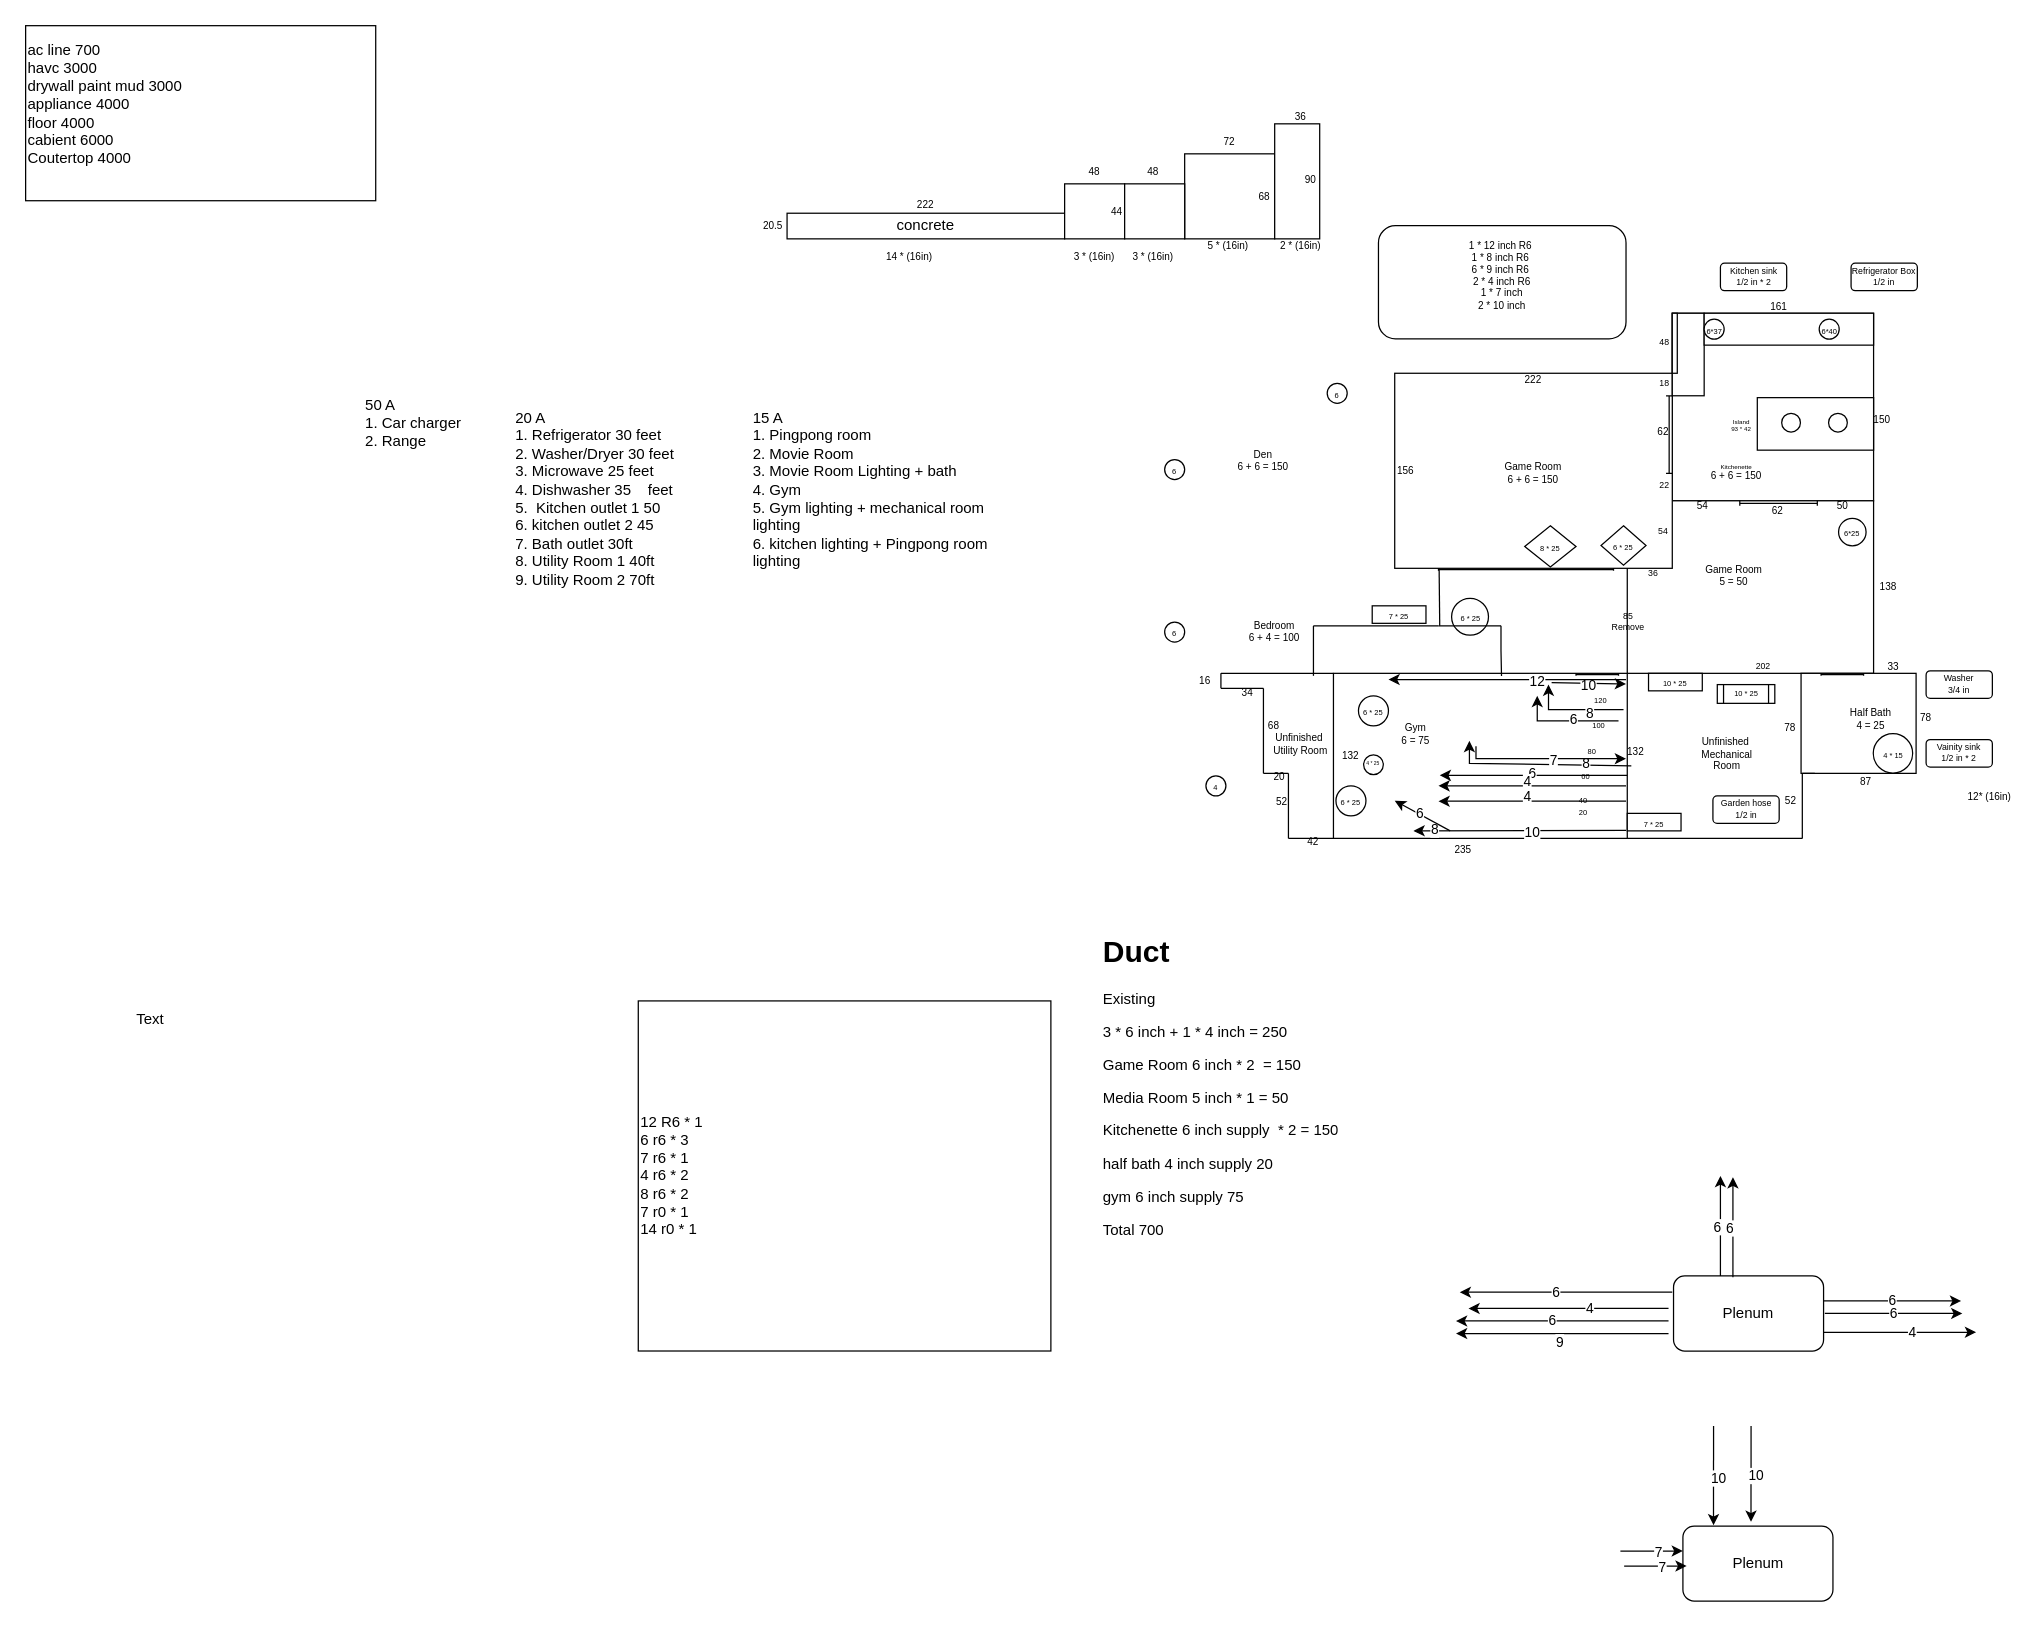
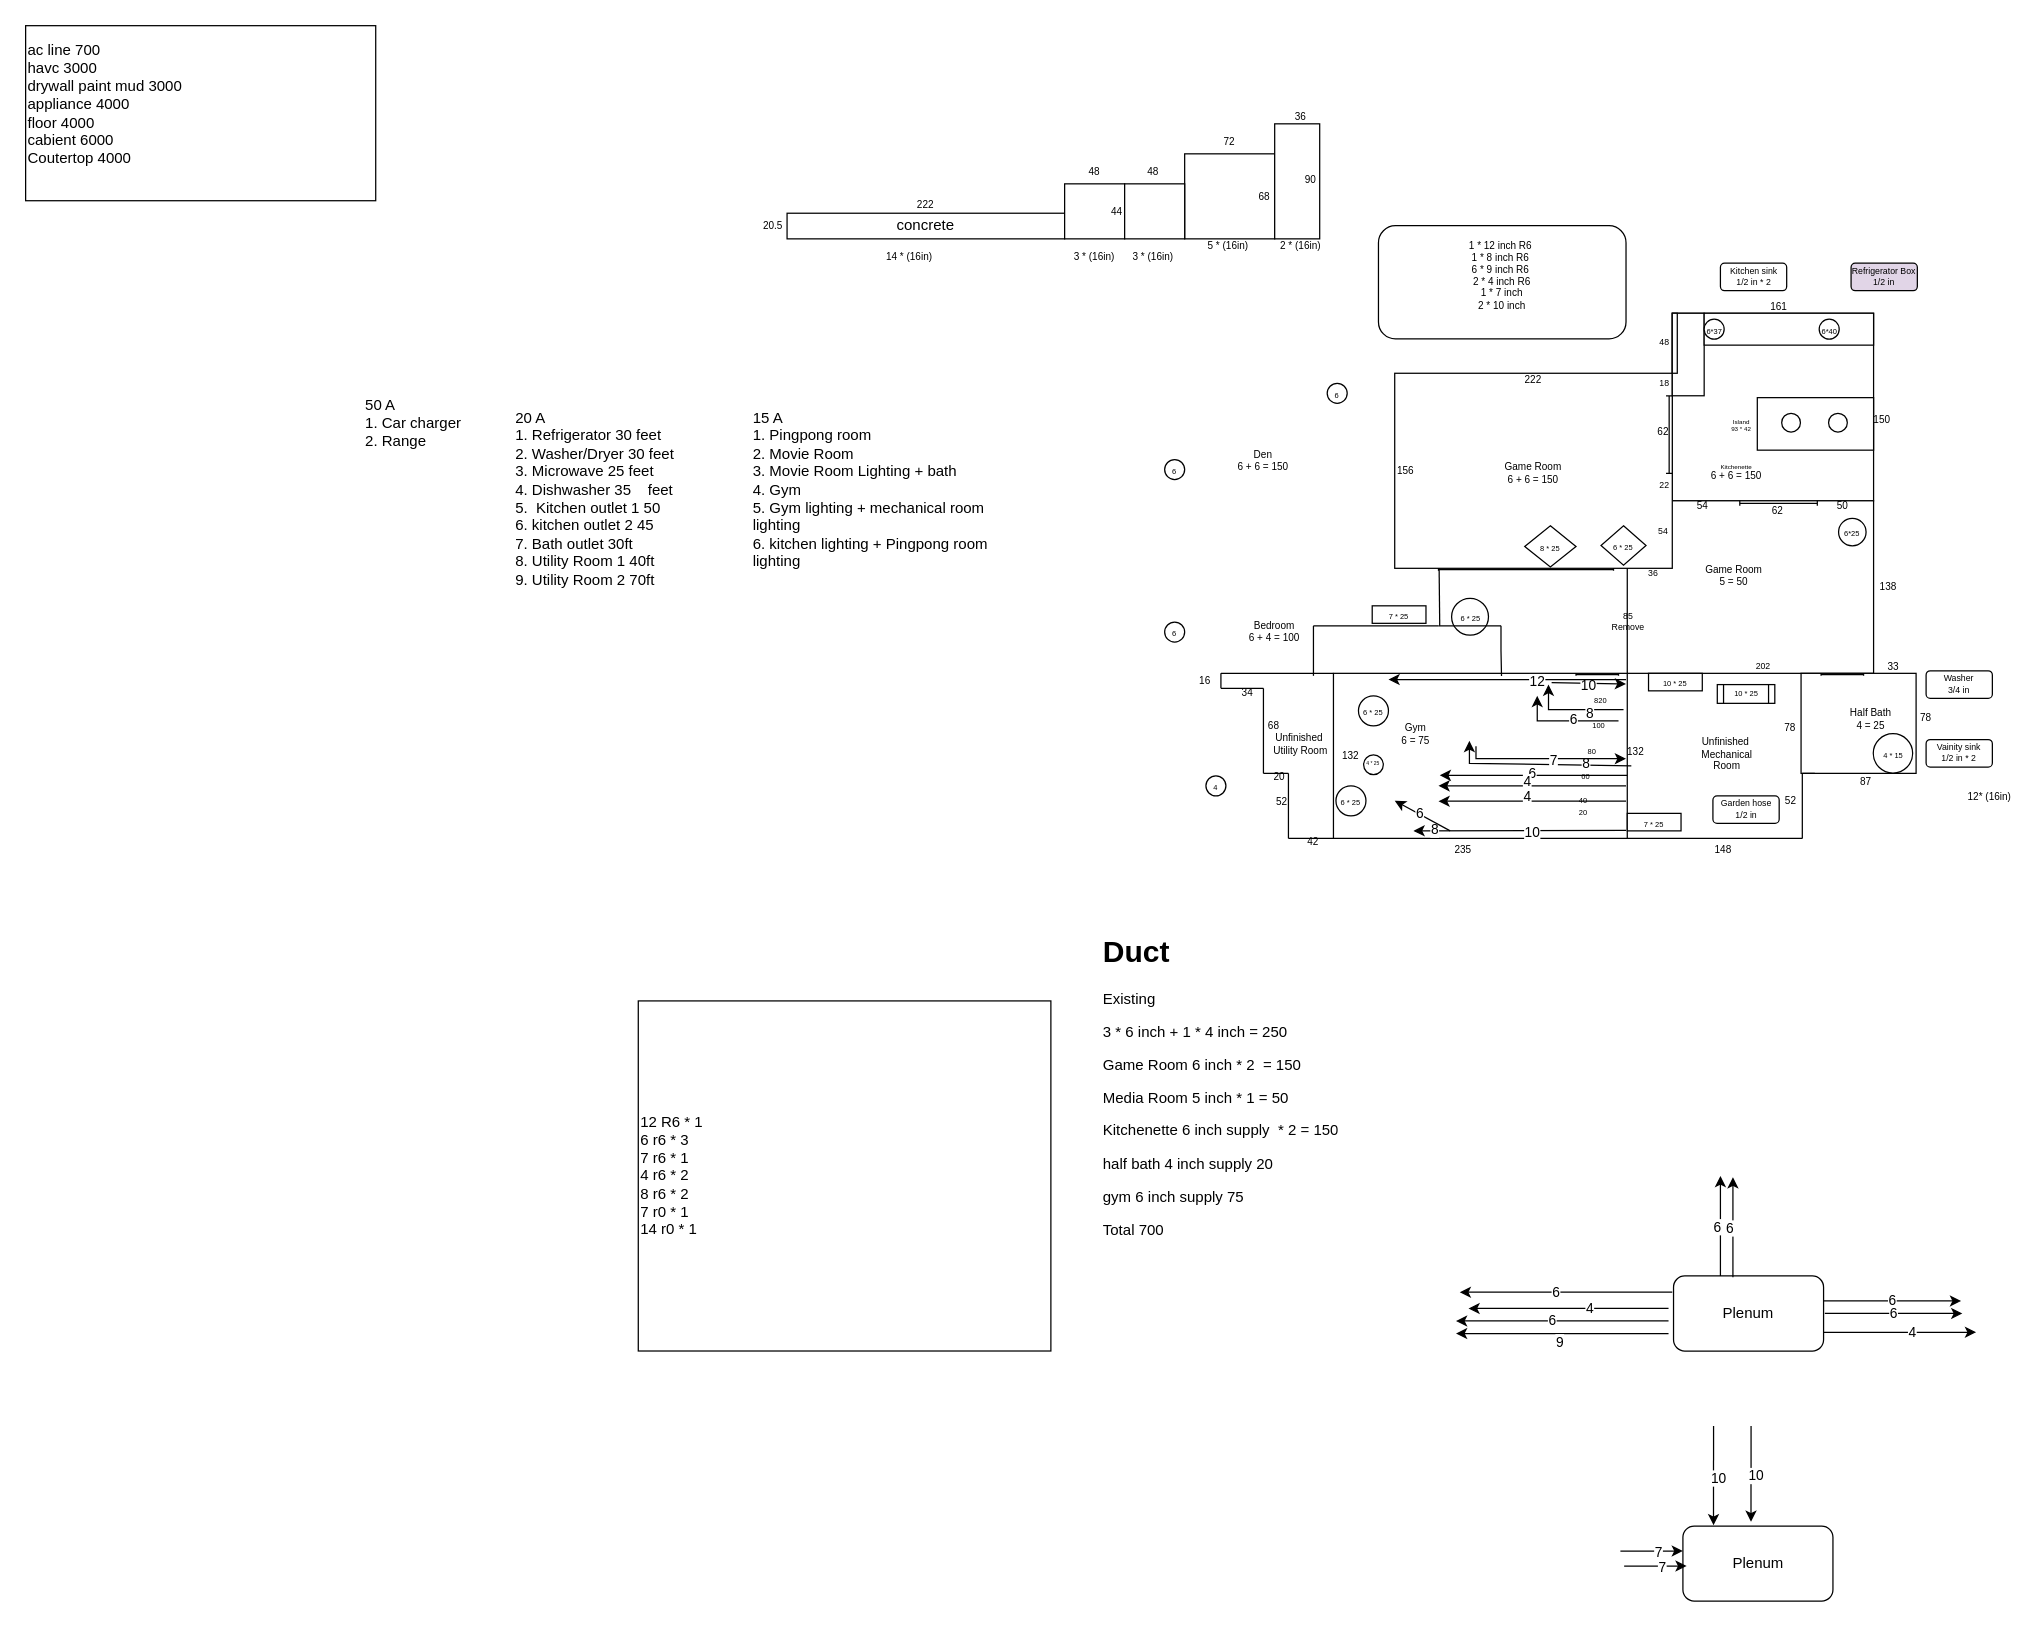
node "Refrigerator Box 1/2 in": fillcolor #ffffff -> #e1d5e7
node "120": label "120" -> "820"
node "148": added
node "Text": removed
